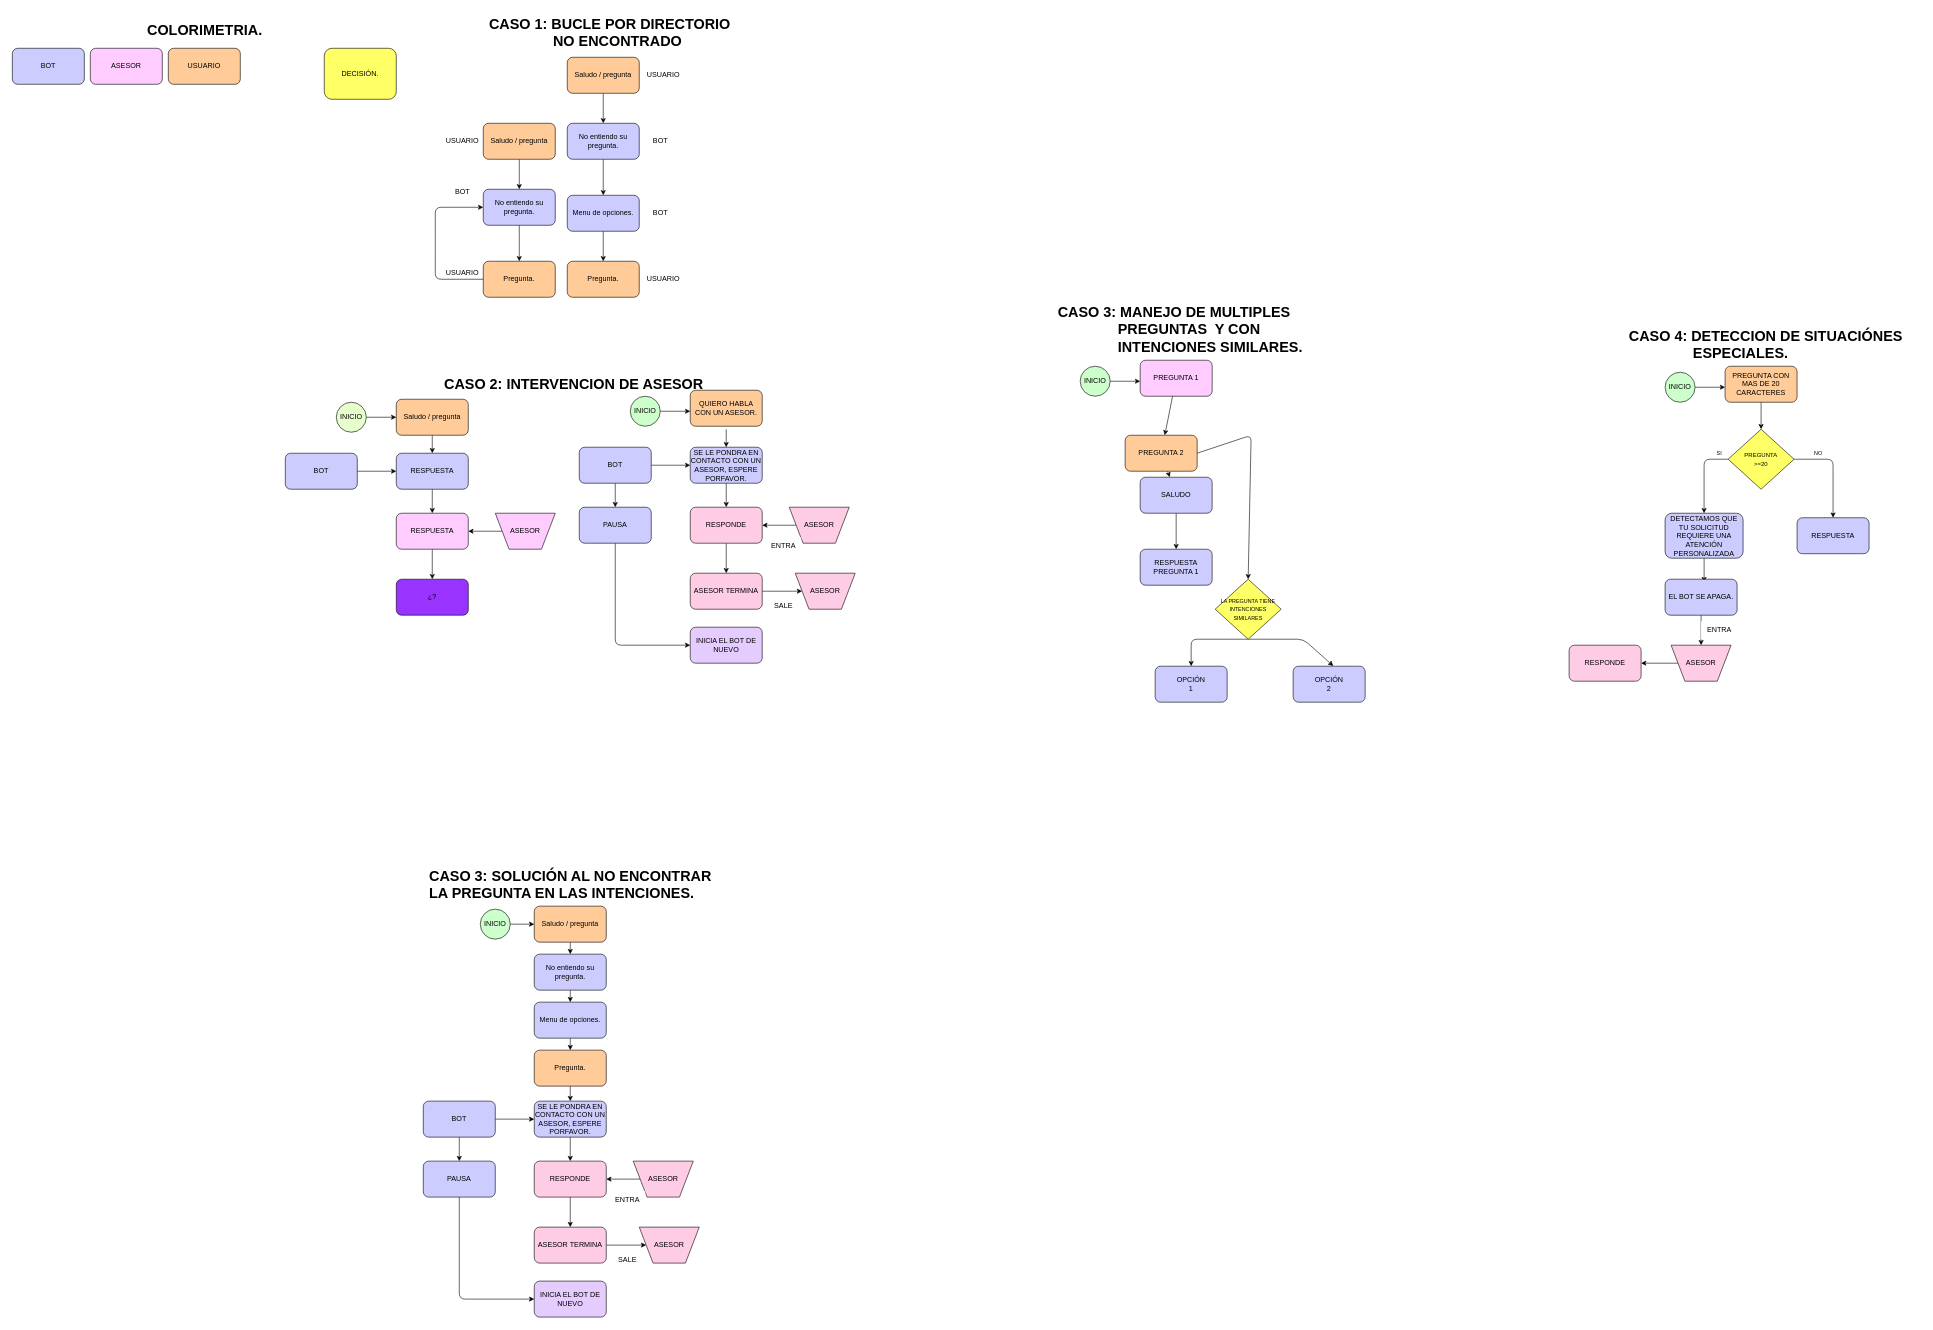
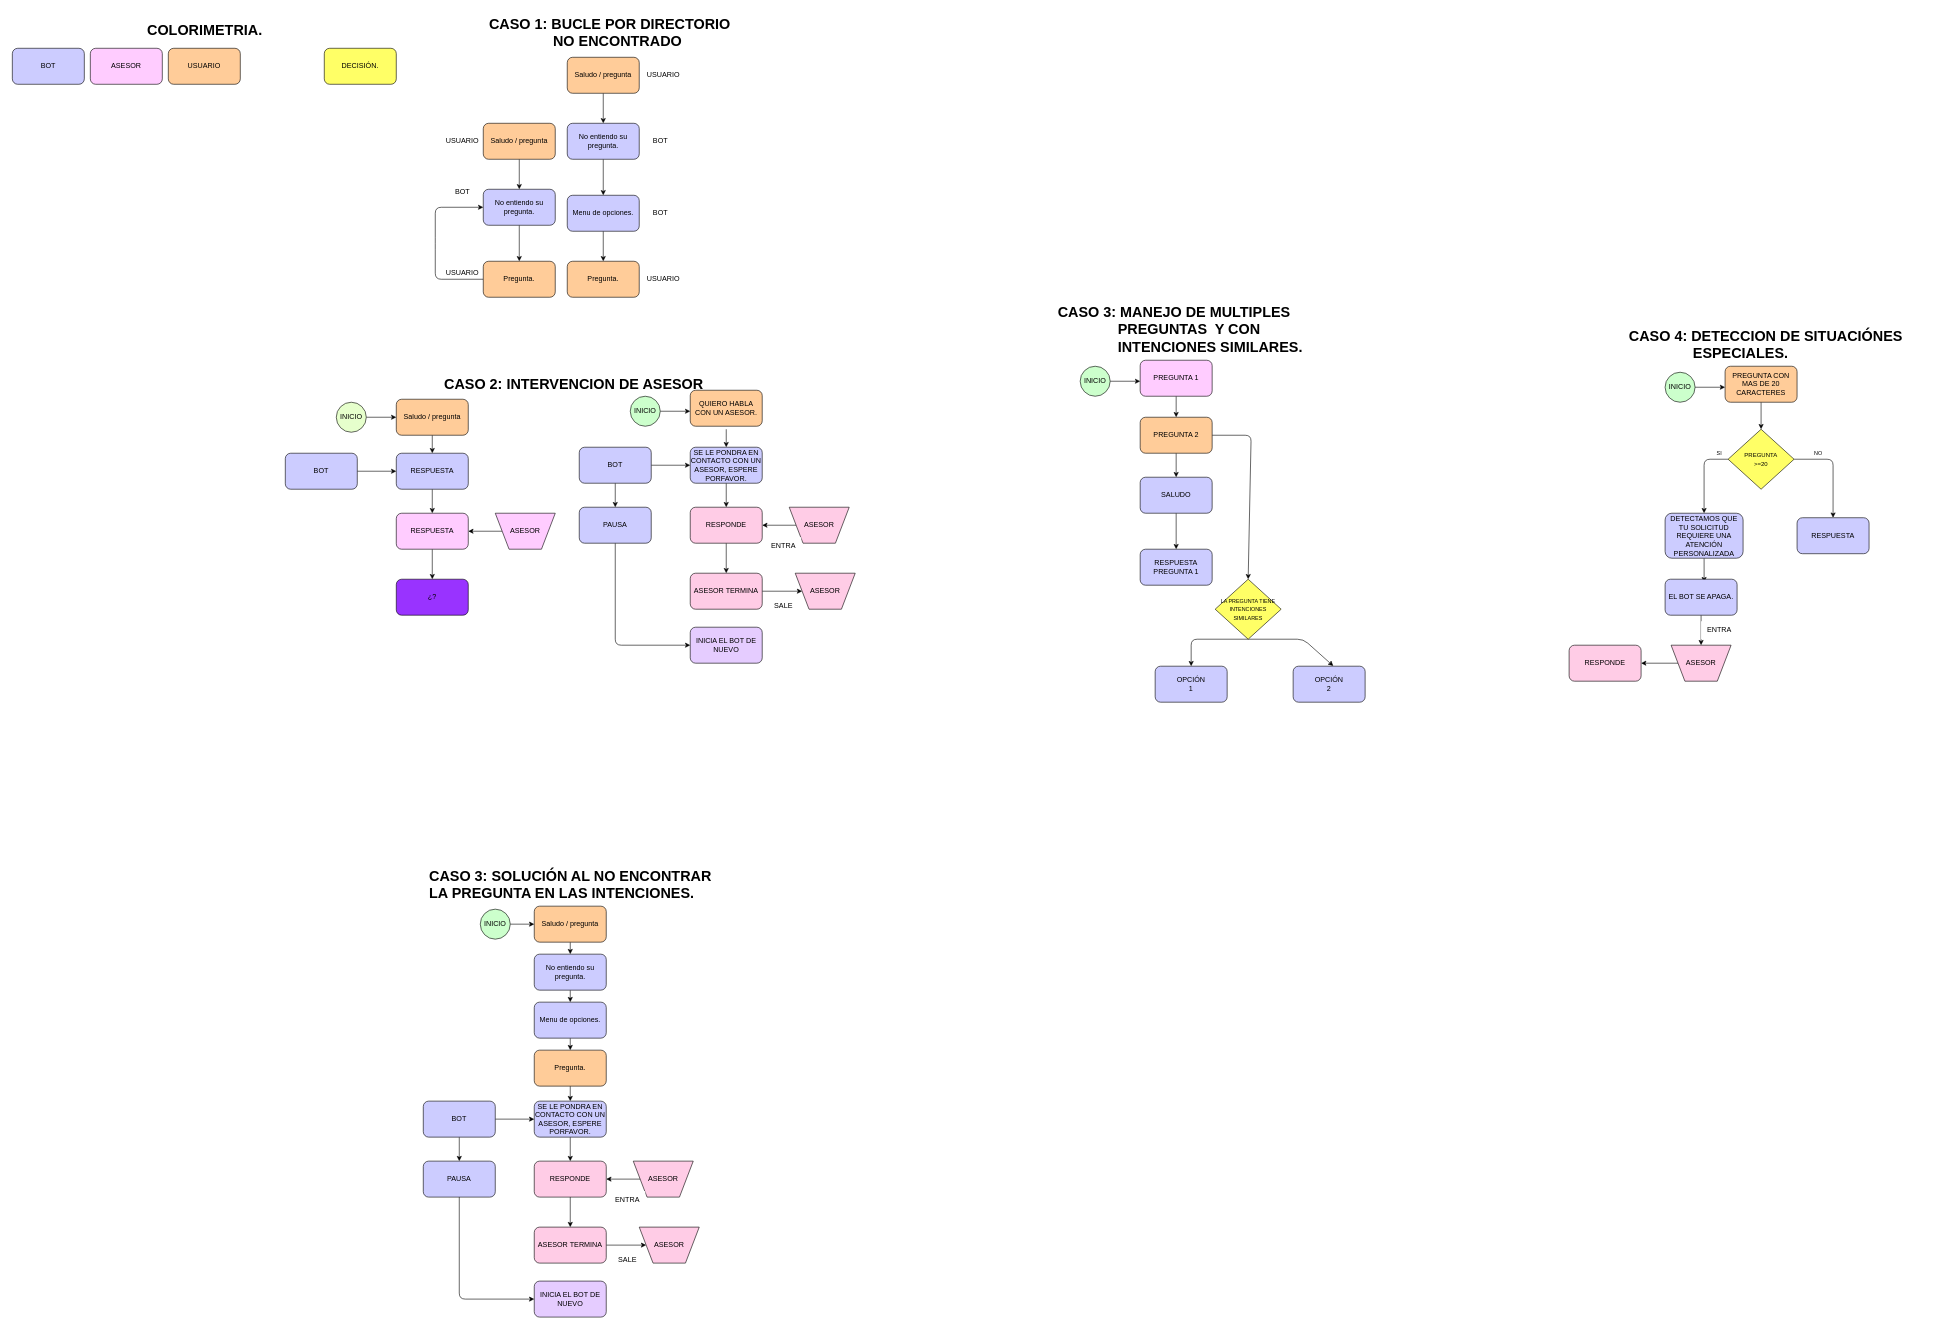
node "DECISIÓN.": size 72x51 -> 72x36
node "PREGUNTA 2": moved (1161, 453) -> (1176, 435)
